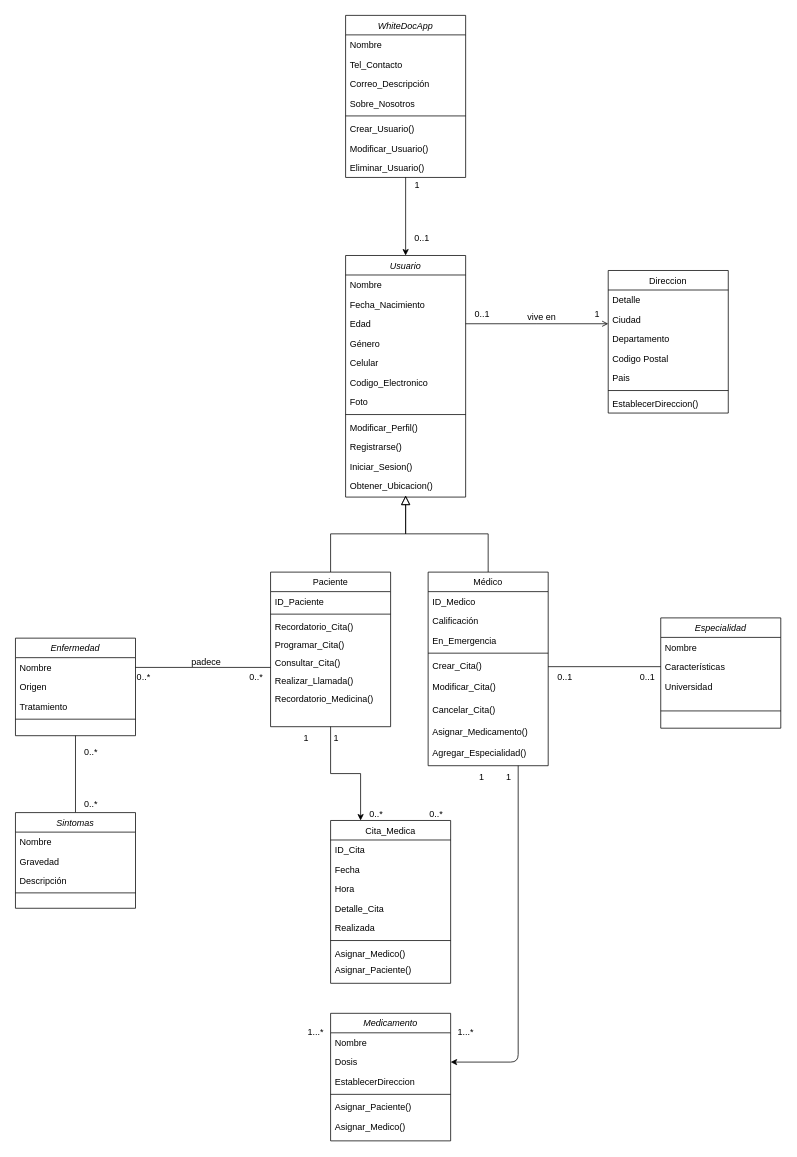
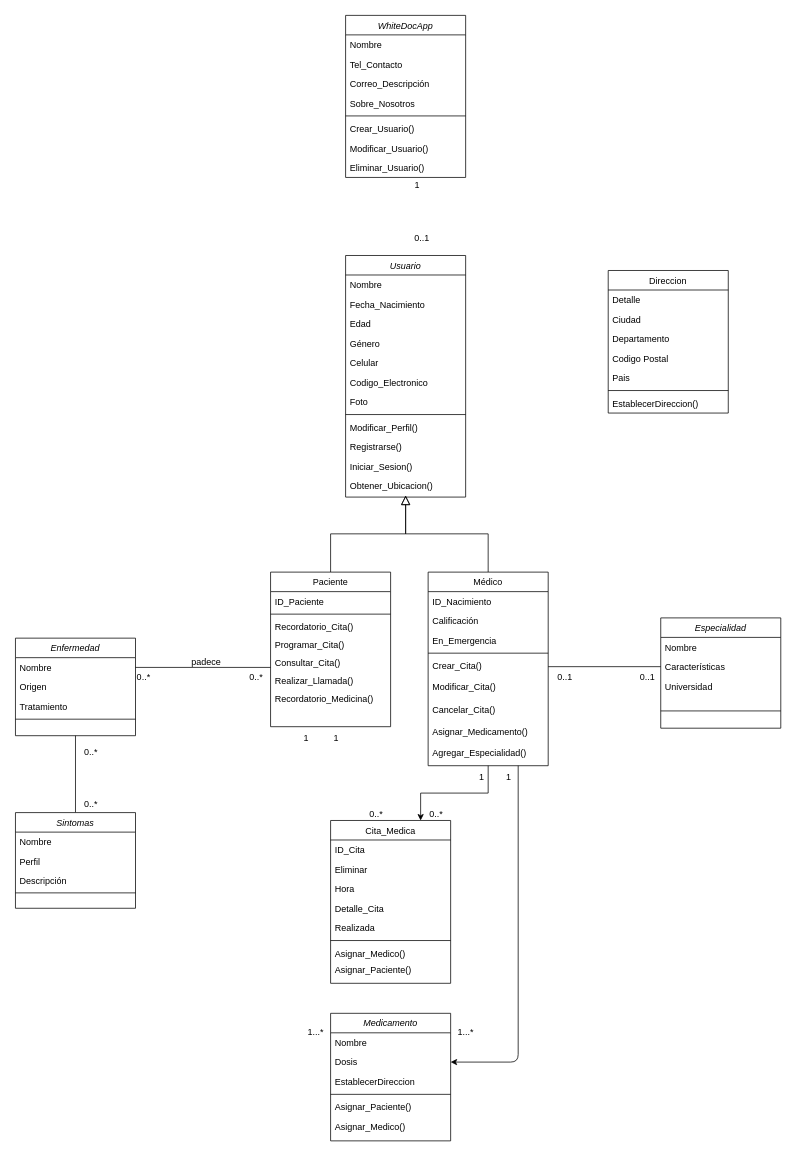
edge "WhiteDocApp" -> "Usuario": removed
edge "Edad" -> "Direccion": removed, labels "0..1", "vive en", "1"
node "ID_Medico": label "ID_Medico" -> "ID_Nacimiento"
edge "Paciente" -> "Cita_Medica": removed
edge "Médico" -> "Cita_Medica": added
node "Gravedad": label "Gravedad" -> "Perfil"
node "Fecha": label "Fecha" -> "Eliminar"
